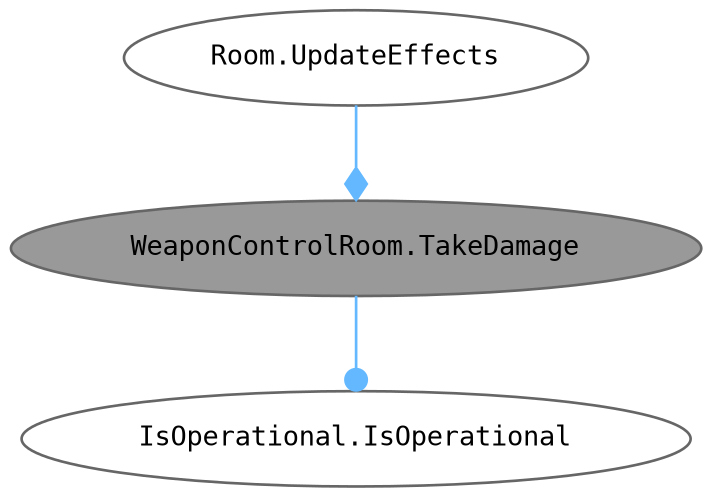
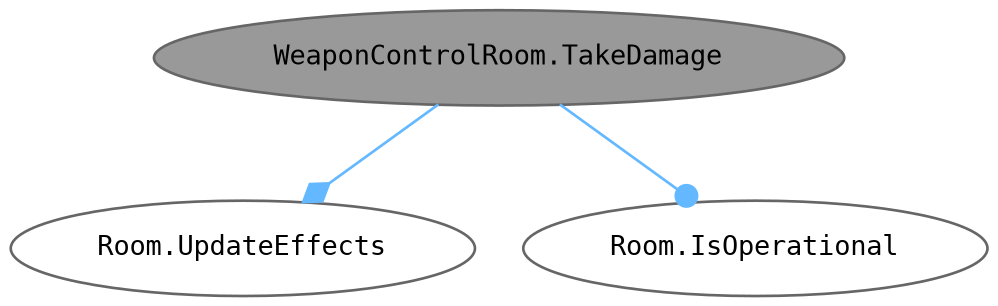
edge "Room.UpdateEffects" -> "WeaponControlRoom.TakeDamage": reversed
node "IsOperational.IsOperational": label "IsOperational.IsOperational" -> "Room.IsOperational"
